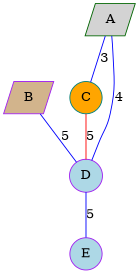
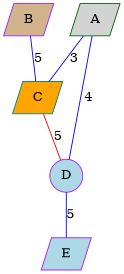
node "C": shape circle -> parallelogram
edge "B" -- "D": now "B" -- "C"
node "E": shape circle -> parallelogram
